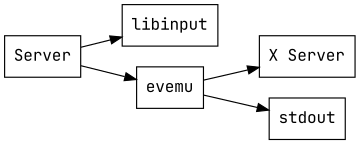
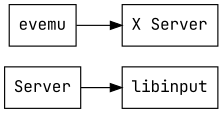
edge "Server" -> "evemu": removed
node "stdout": removed
